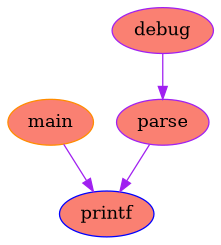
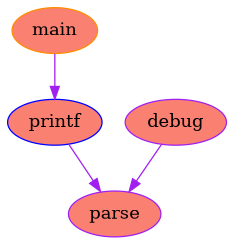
edge "parse" -> "printf": reversed
